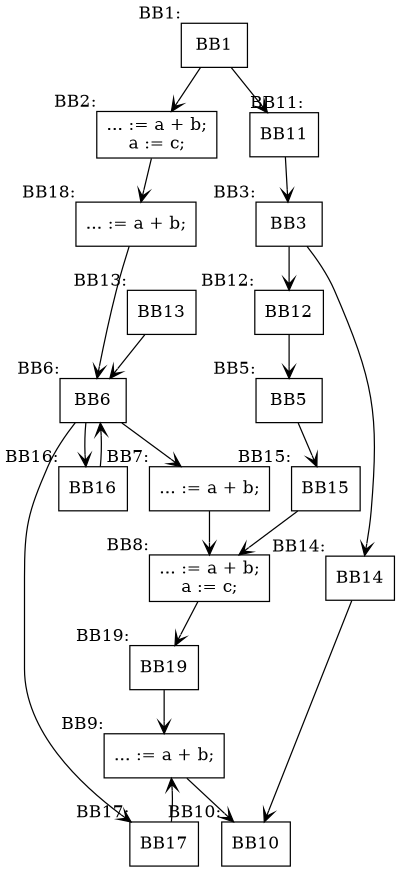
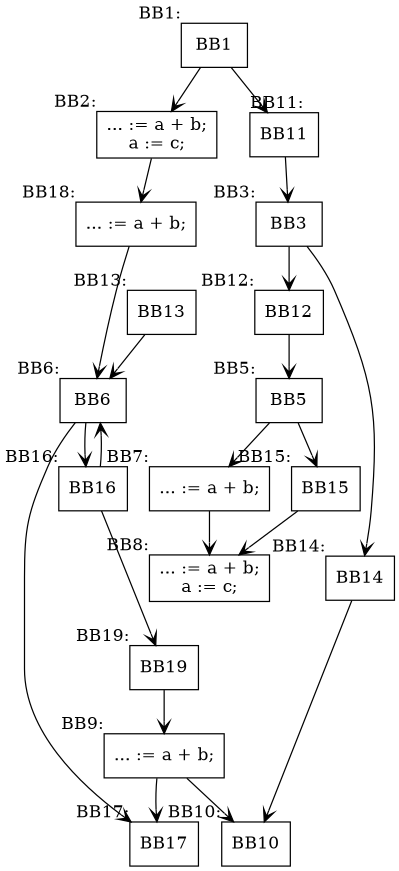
edge "BB6 BB6:" -> "... := a + b; BB7:": now "BB5 BB5:" -> "... := a + b; BB7:"
edge "... := a + b; a := c; BB8:" -> "BB19 BB19:": now "BB16 BB16:" -> "BB19 BB19:"
edge "BB17 BB17:" -> "... := a + b; BB9:": reversed
